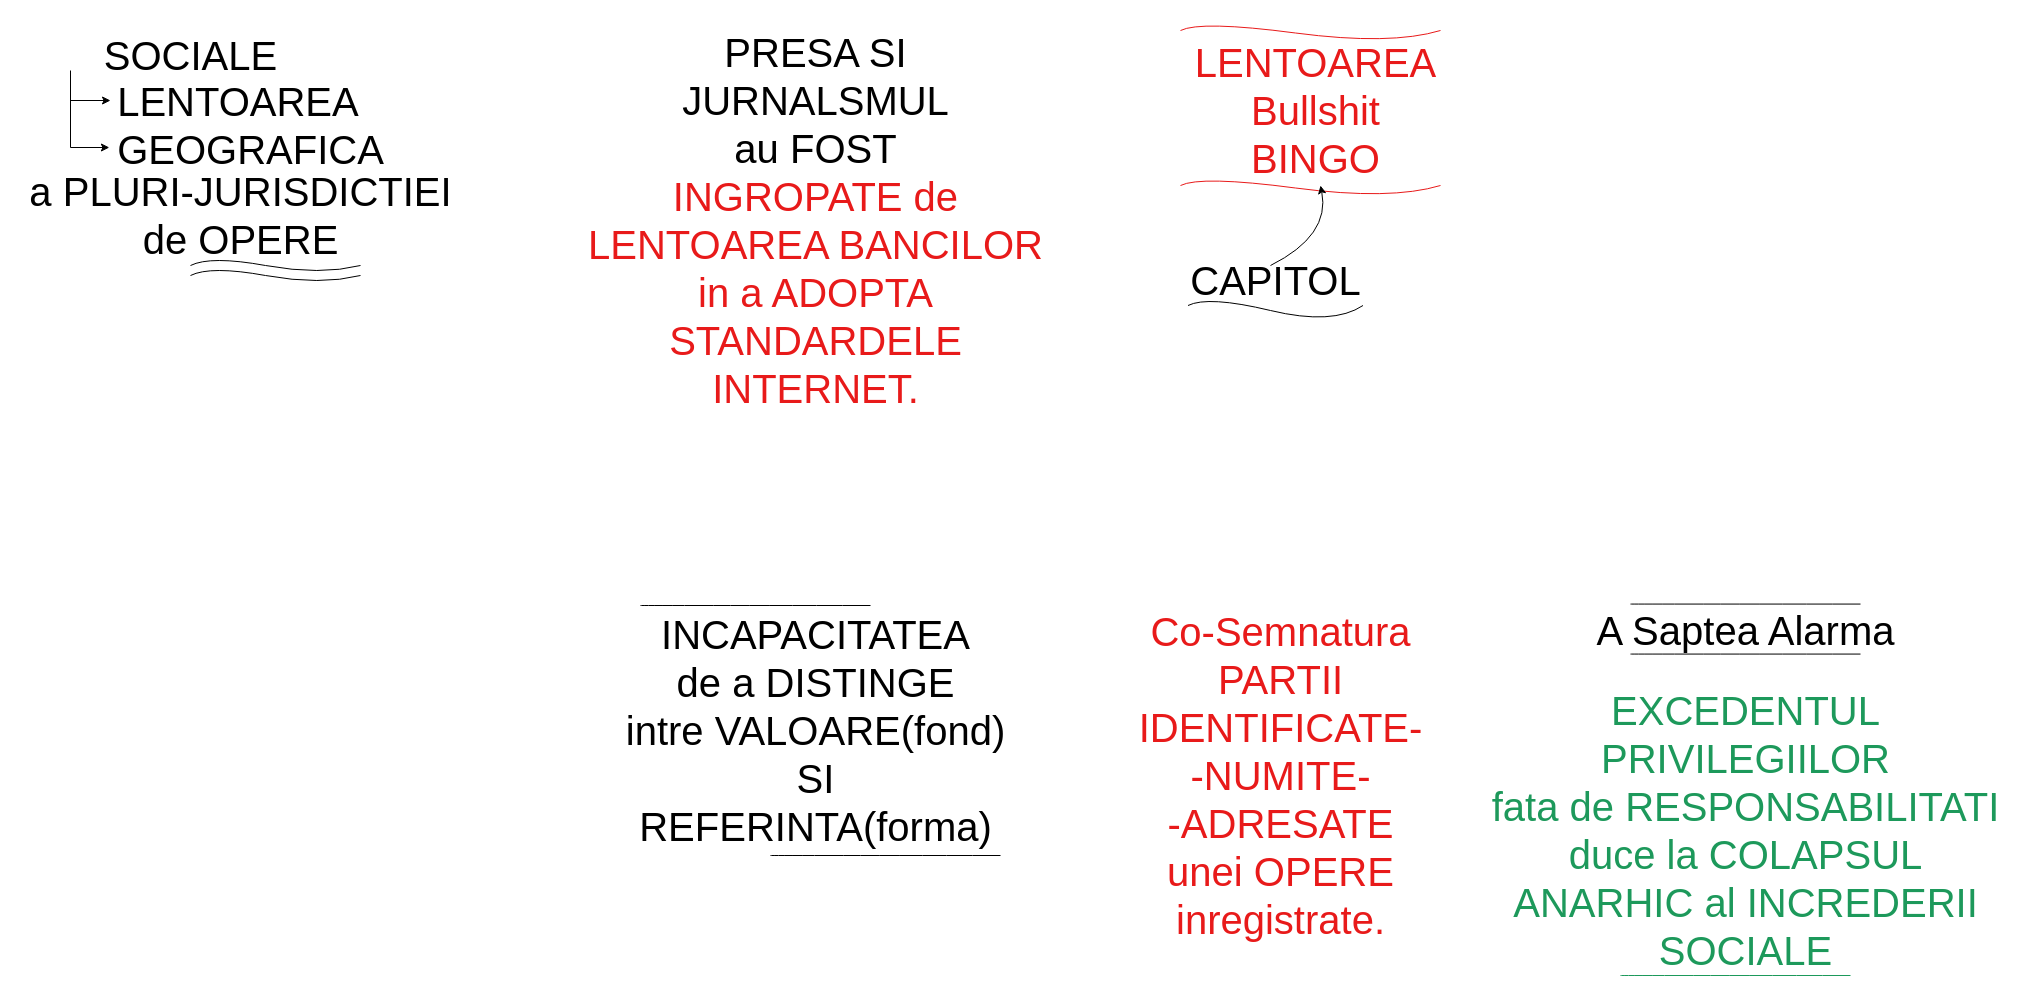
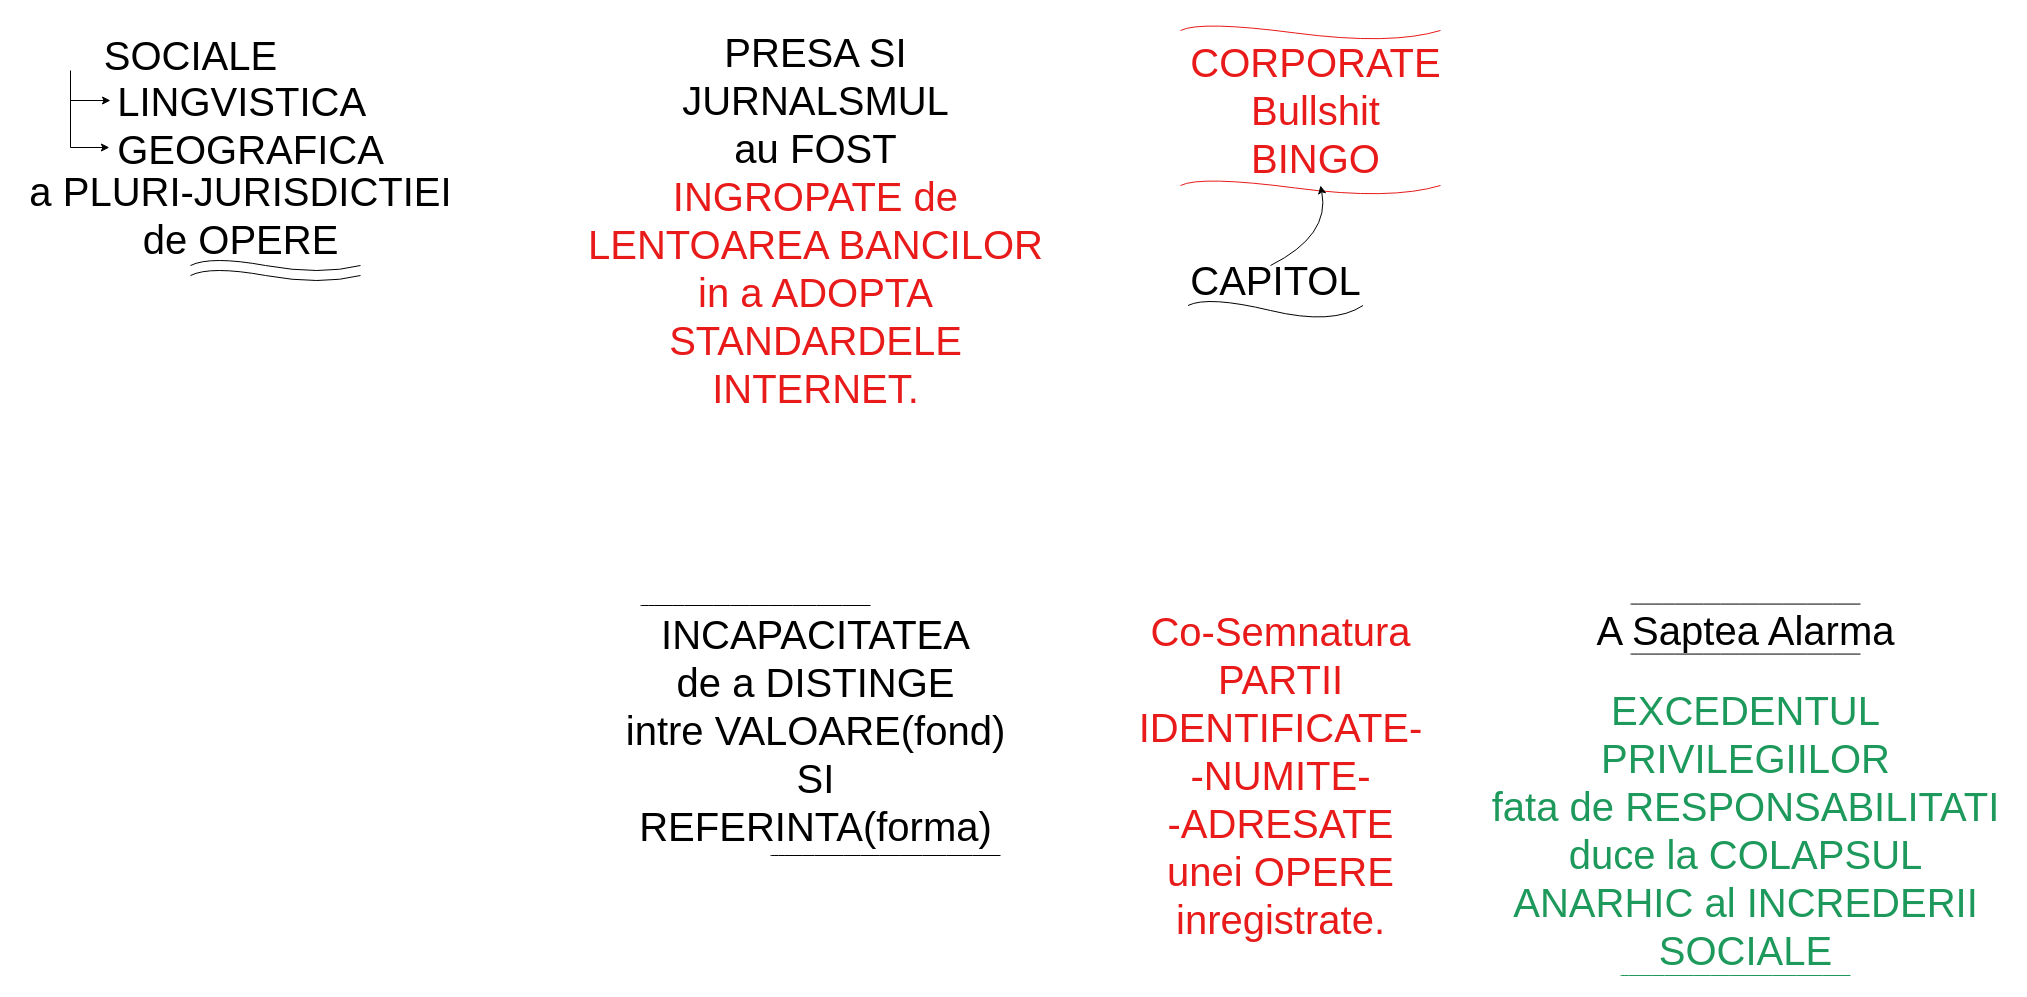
node "LENTOAREA Bullshit BINGO": label "LENTOAREA Bullshit BINGO" -> "CORPORATE Bullshit BINGO"
node "LENTOAREA GEOGRAFICA": label "LENTOAREA GEOGRAFICA" -> "LINGVISTICA GEOGRAFICA"
